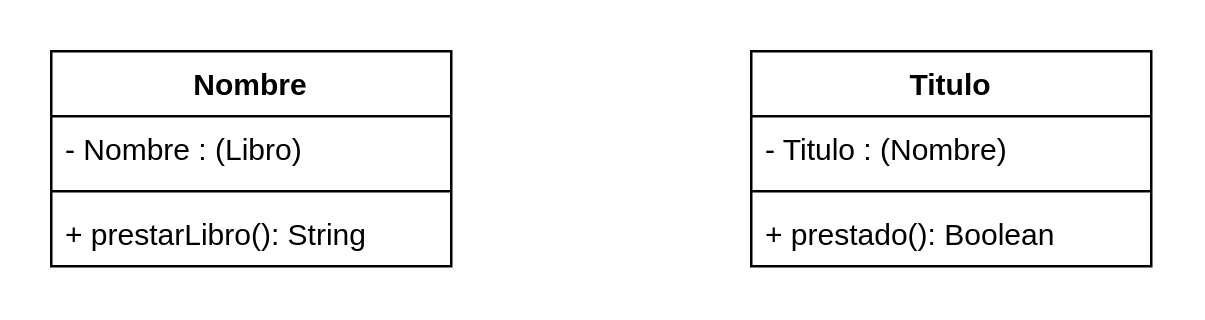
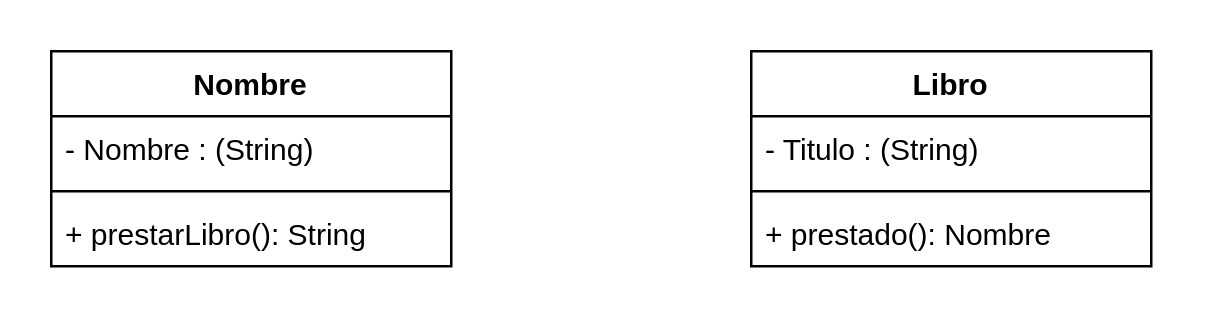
node "Titulo": label "Titulo" -> "Libro"
node "- Nombre : (Libro)": label "- Nombre : (Libro)" -> "- Nombre : (String)"
node "- Titulo : (Nombre)": label "- Titulo : (Nombre)" -> "- Titulo : (String)"
node "+ prestado(): Boolean": label "+ prestado(): Boolean" -> "+ prestado(): Nombre"
